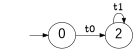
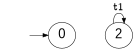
edge "0" -> "2": removed, label "t0"
